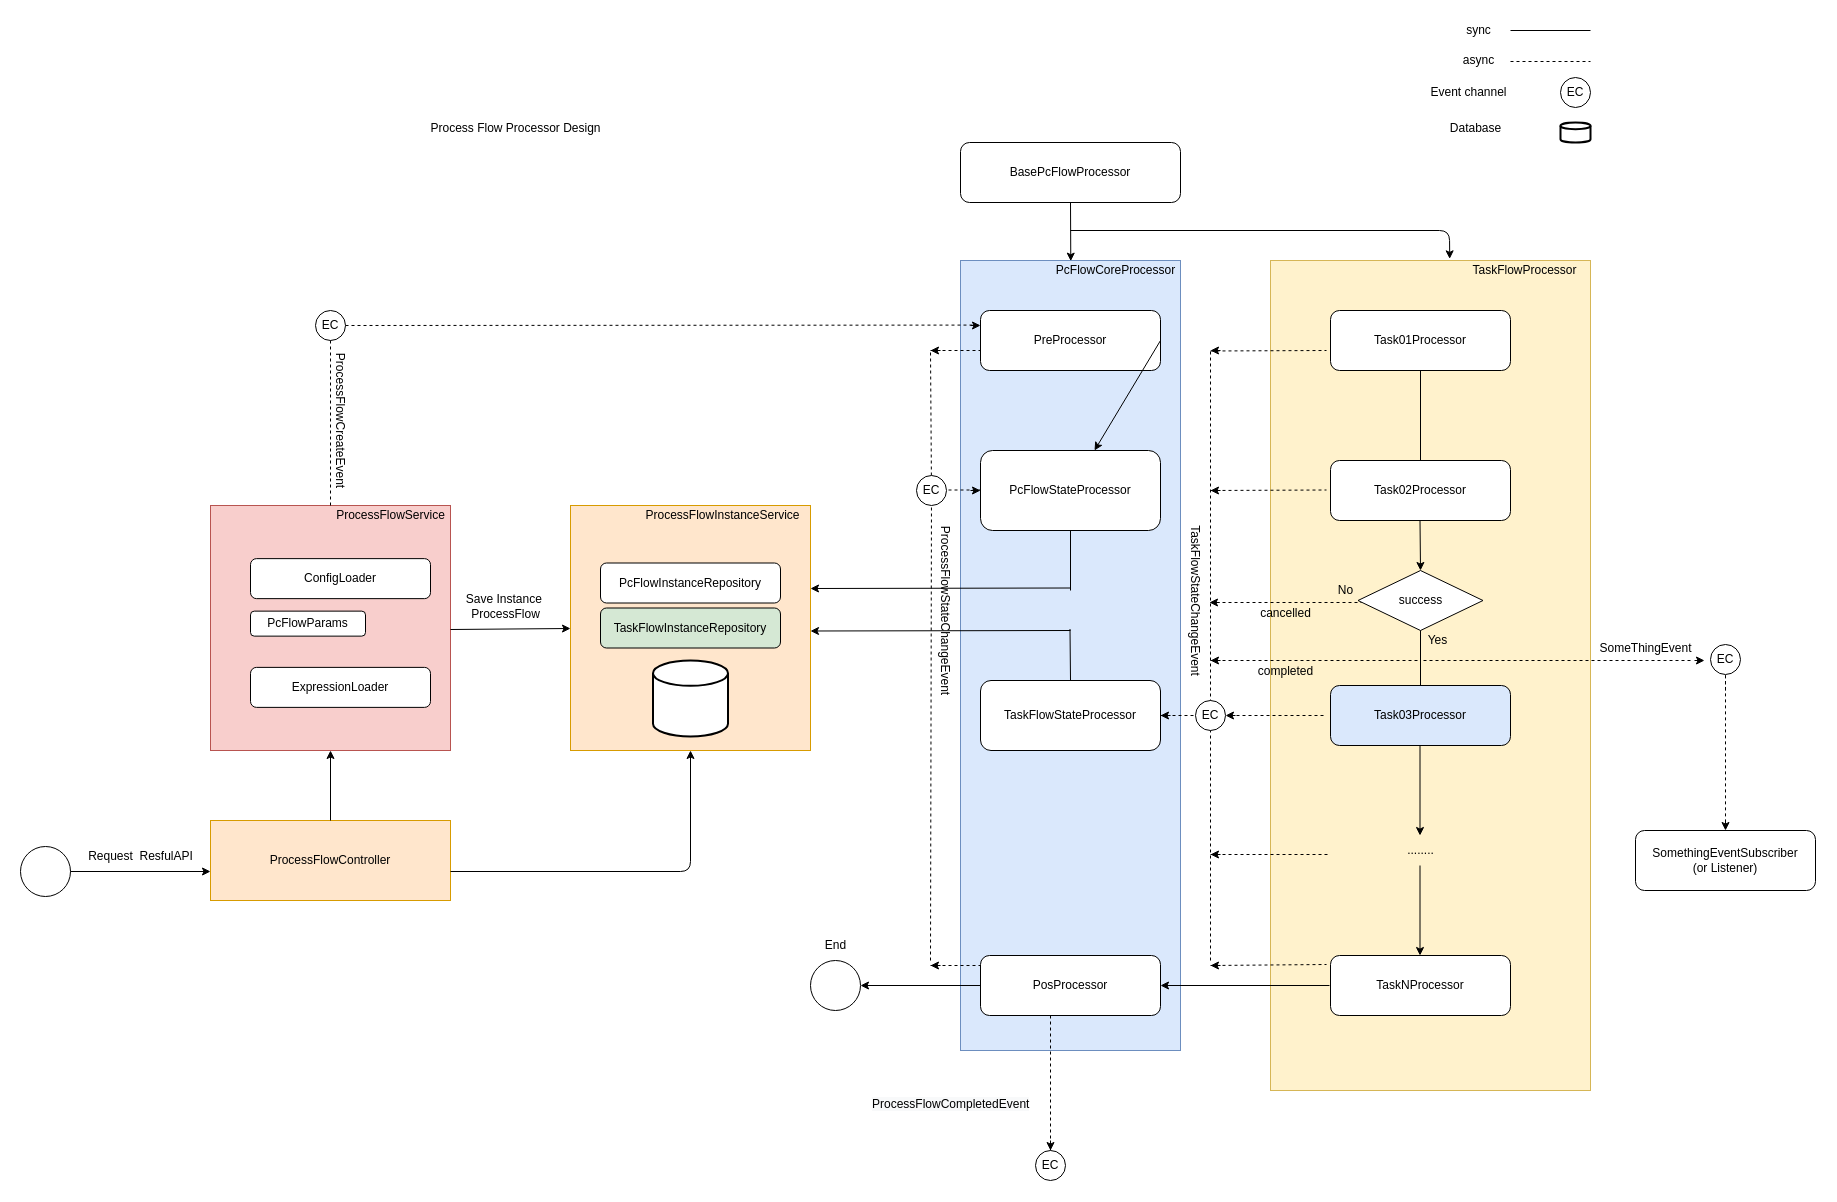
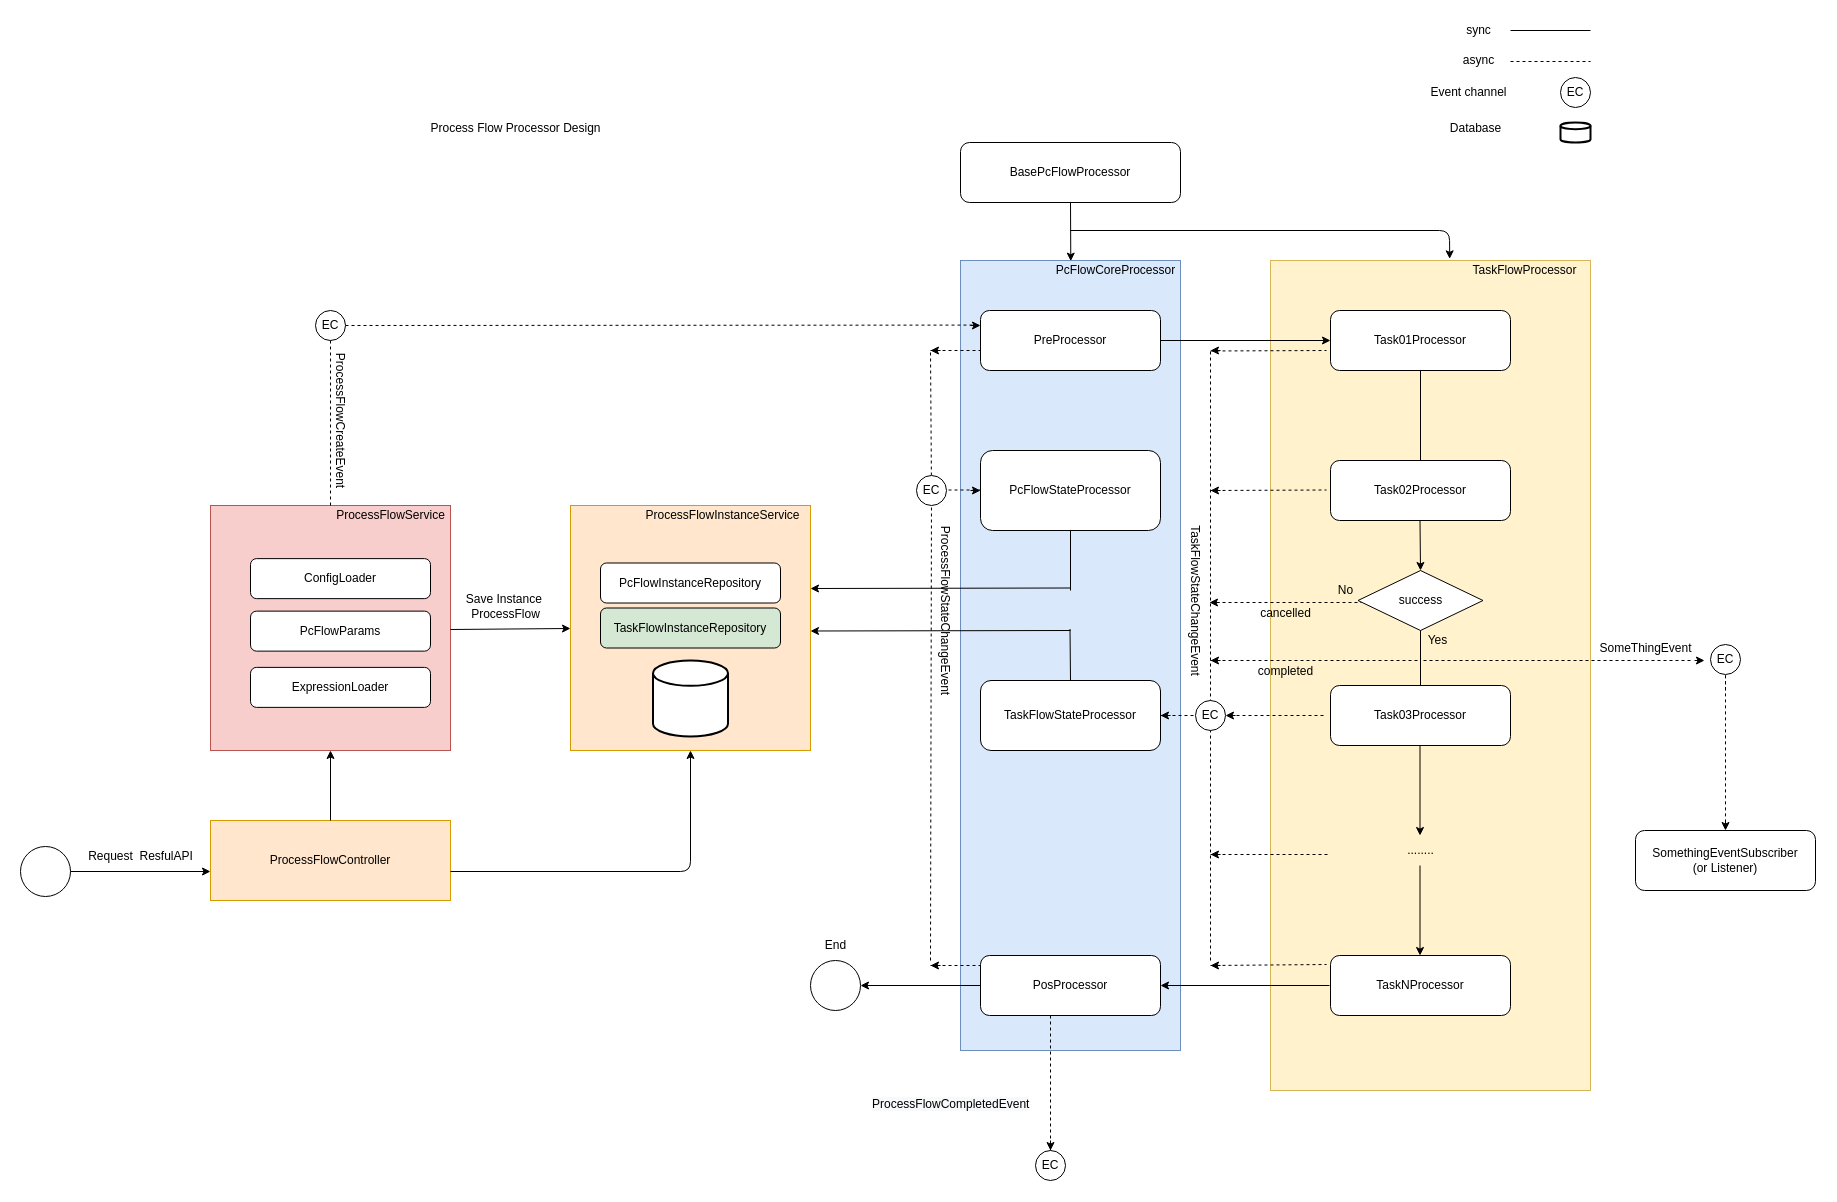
edge "PreProcessor" -> "PcFlowStateProcessor": now "PreProcessor" -> "Task01Processor"
node "PcFlowParams": size 115x25 -> 180x40
node "Task03Processor": fillcolor #dae8fc -> #ffffff
